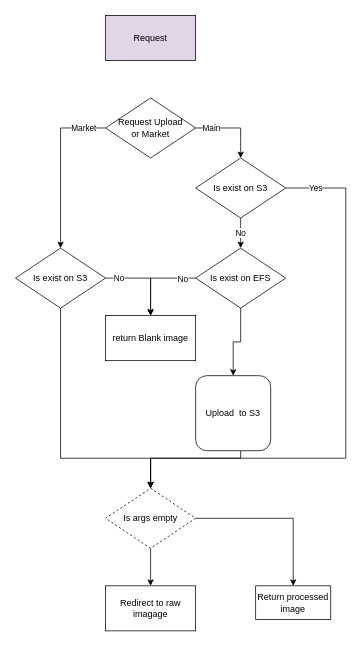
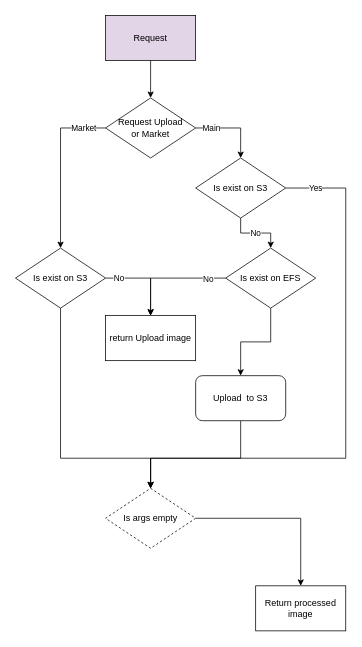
edge "Request" -> "Request Upload or Market": added
node "Is exist on EFS": moved (240, 278) -> (270, 278)
node "return Blank image": label "return Blank image" -> "return Upload image"
node "Upload to S3": size 75x75 -> 90x45
edge "Is args empty" -> "Redirect to raw imagage": removed
node "Return processed image": size 75x34 -> 90x45
node "Redirect to raw imagage": removed
